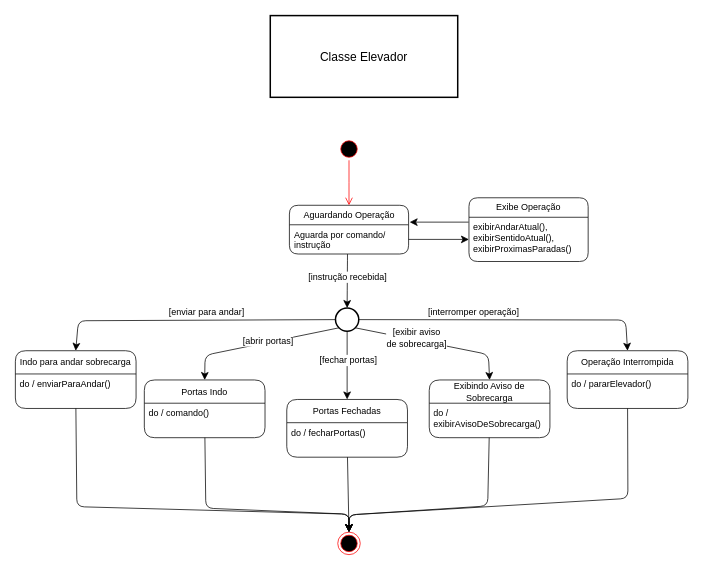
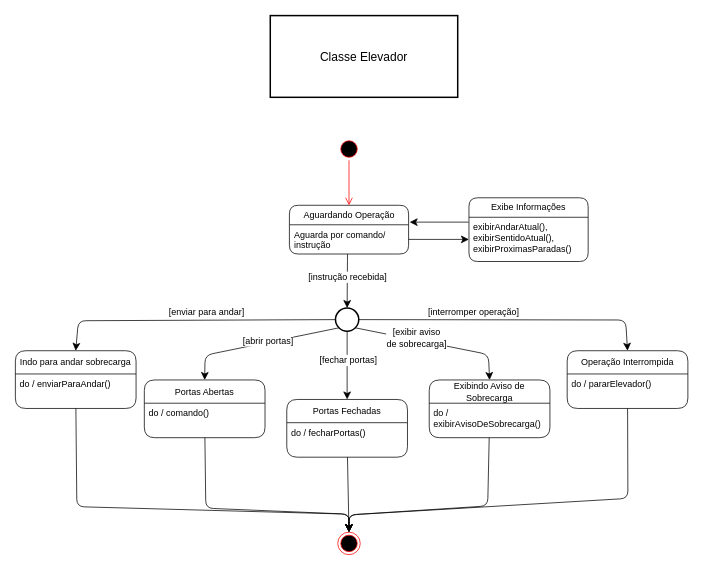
node "Exibe Operação": label "Exibe Operação" -> "Exibe Informações"
node "Portas Indo": label "Portas Indo" -> "Portas Abertas"
